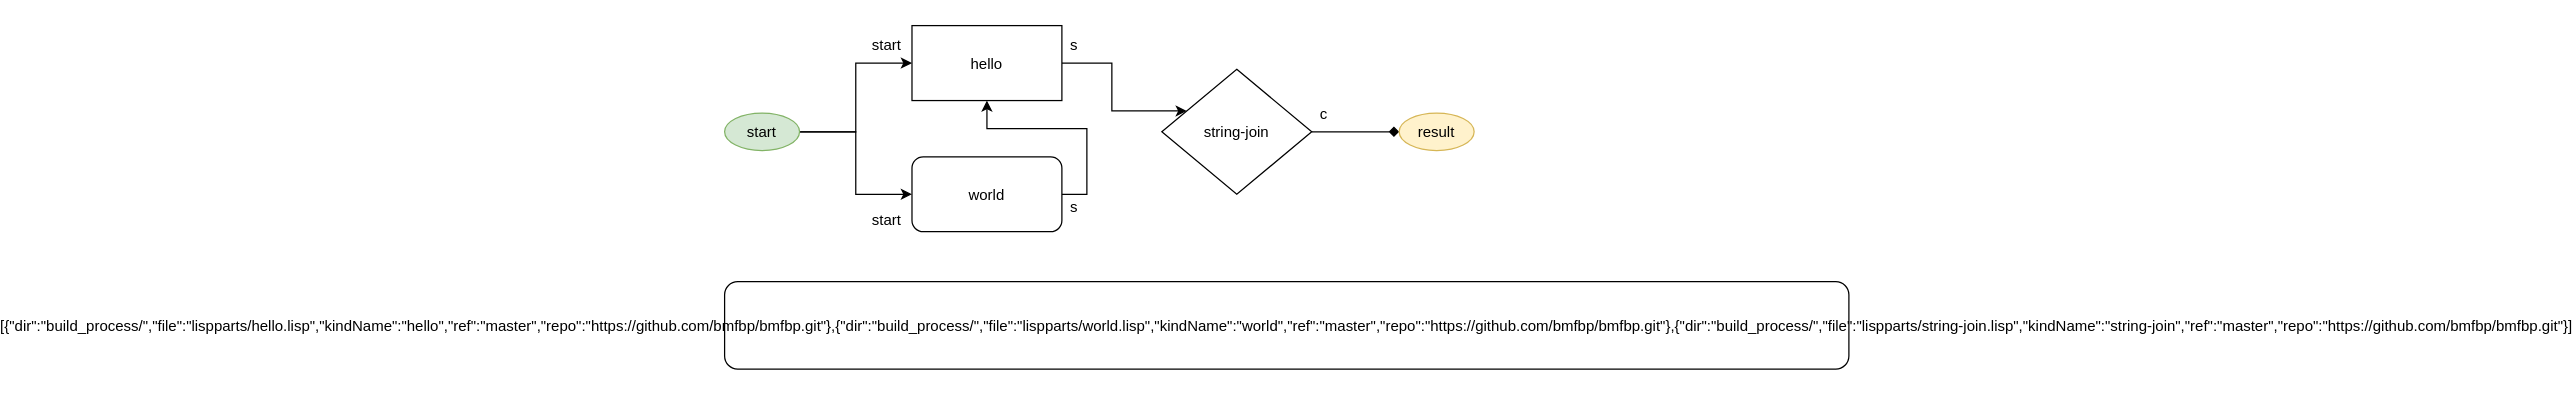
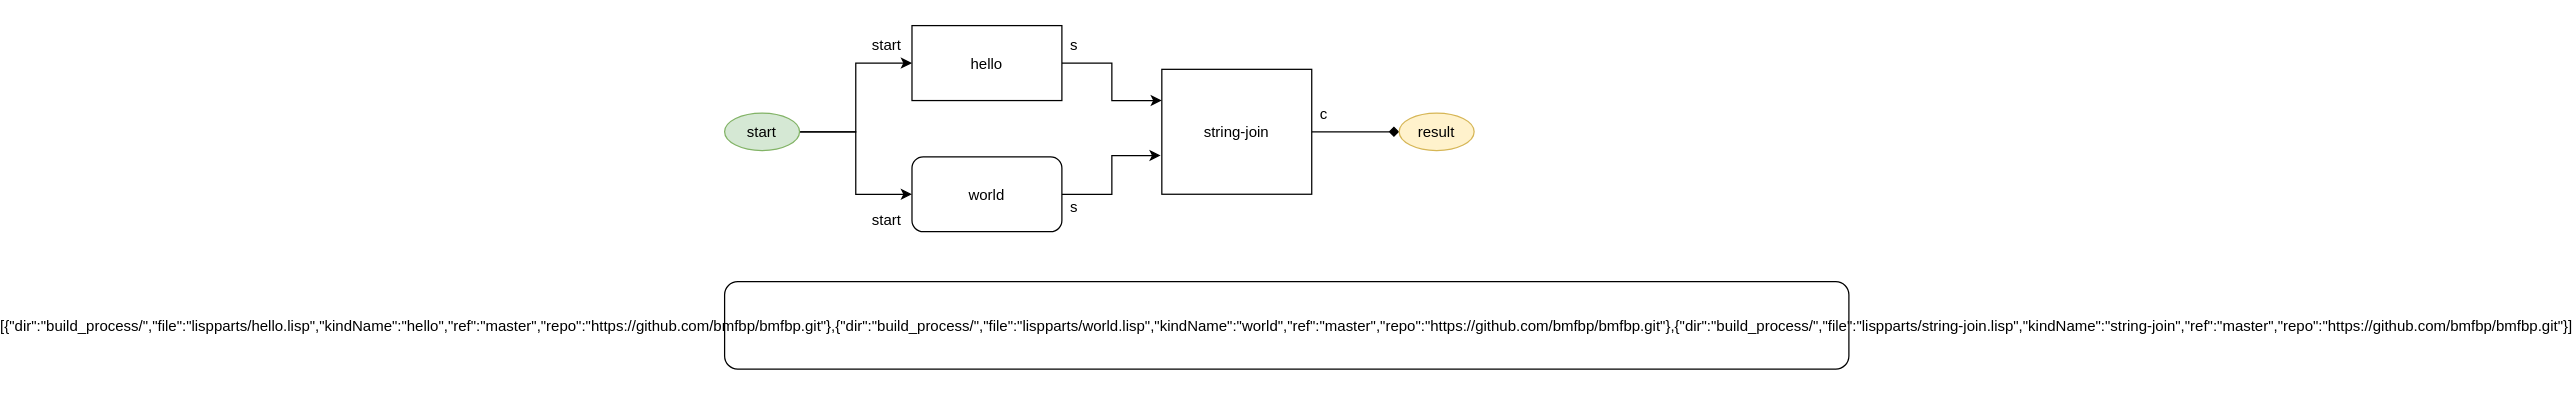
edge "world" -> "hello": now "world" -> "string-join"
node "string-join": shape diamond -> rectangle
